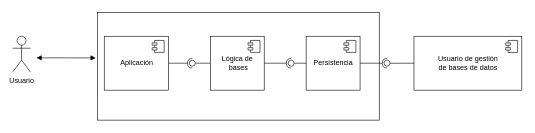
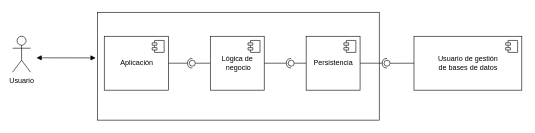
node "Lógica de bases": label "Lógica de bases" -> "Lógica de negocio"
